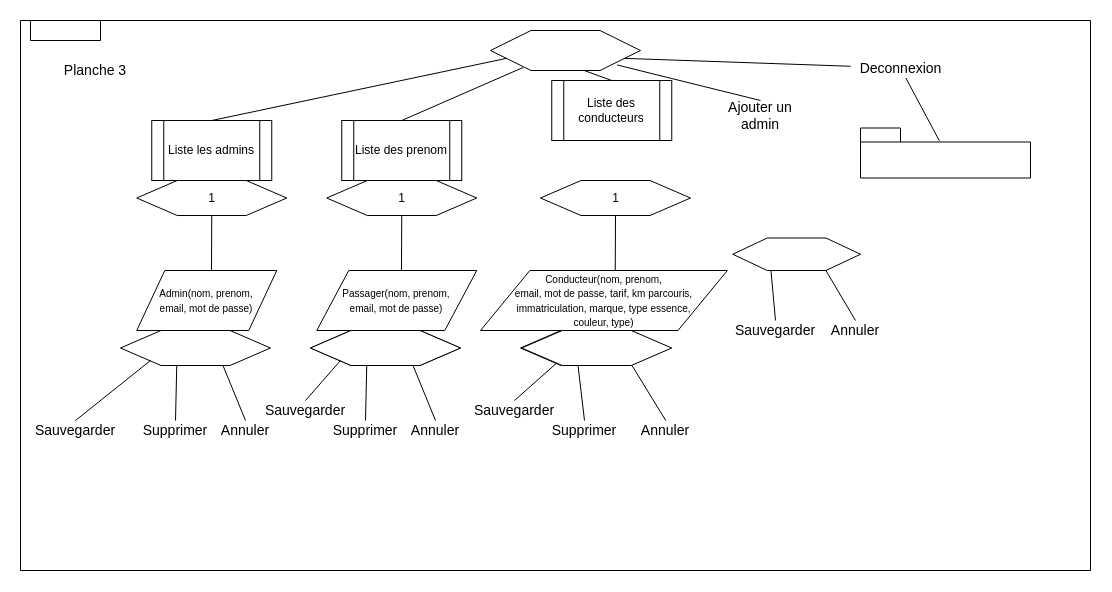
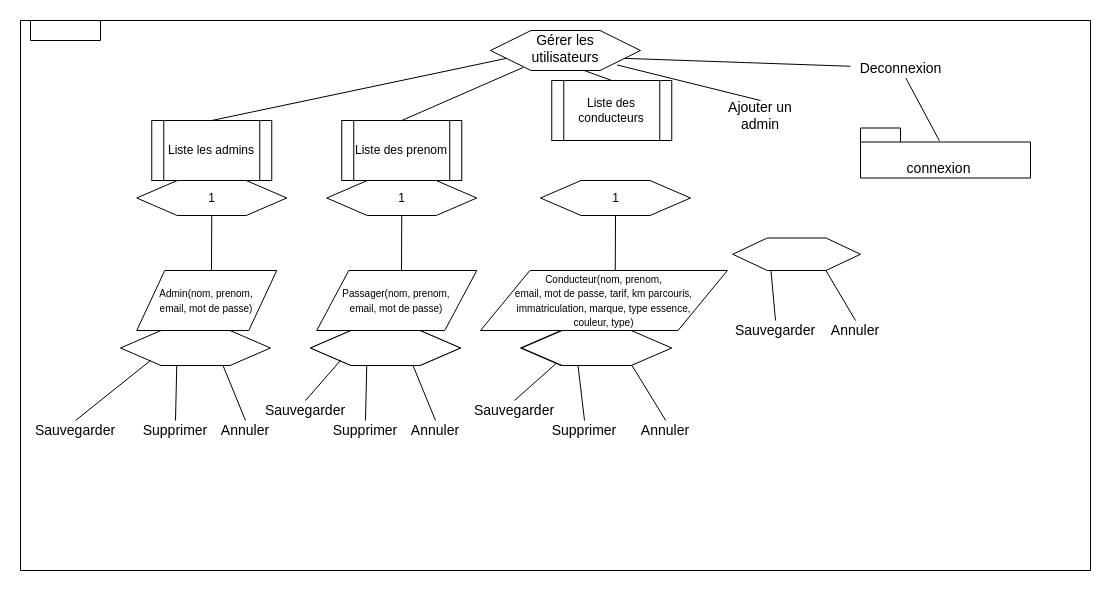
node "Gérer les utilisateurs": added
node "Planche 3": removed
node "connexion": added
